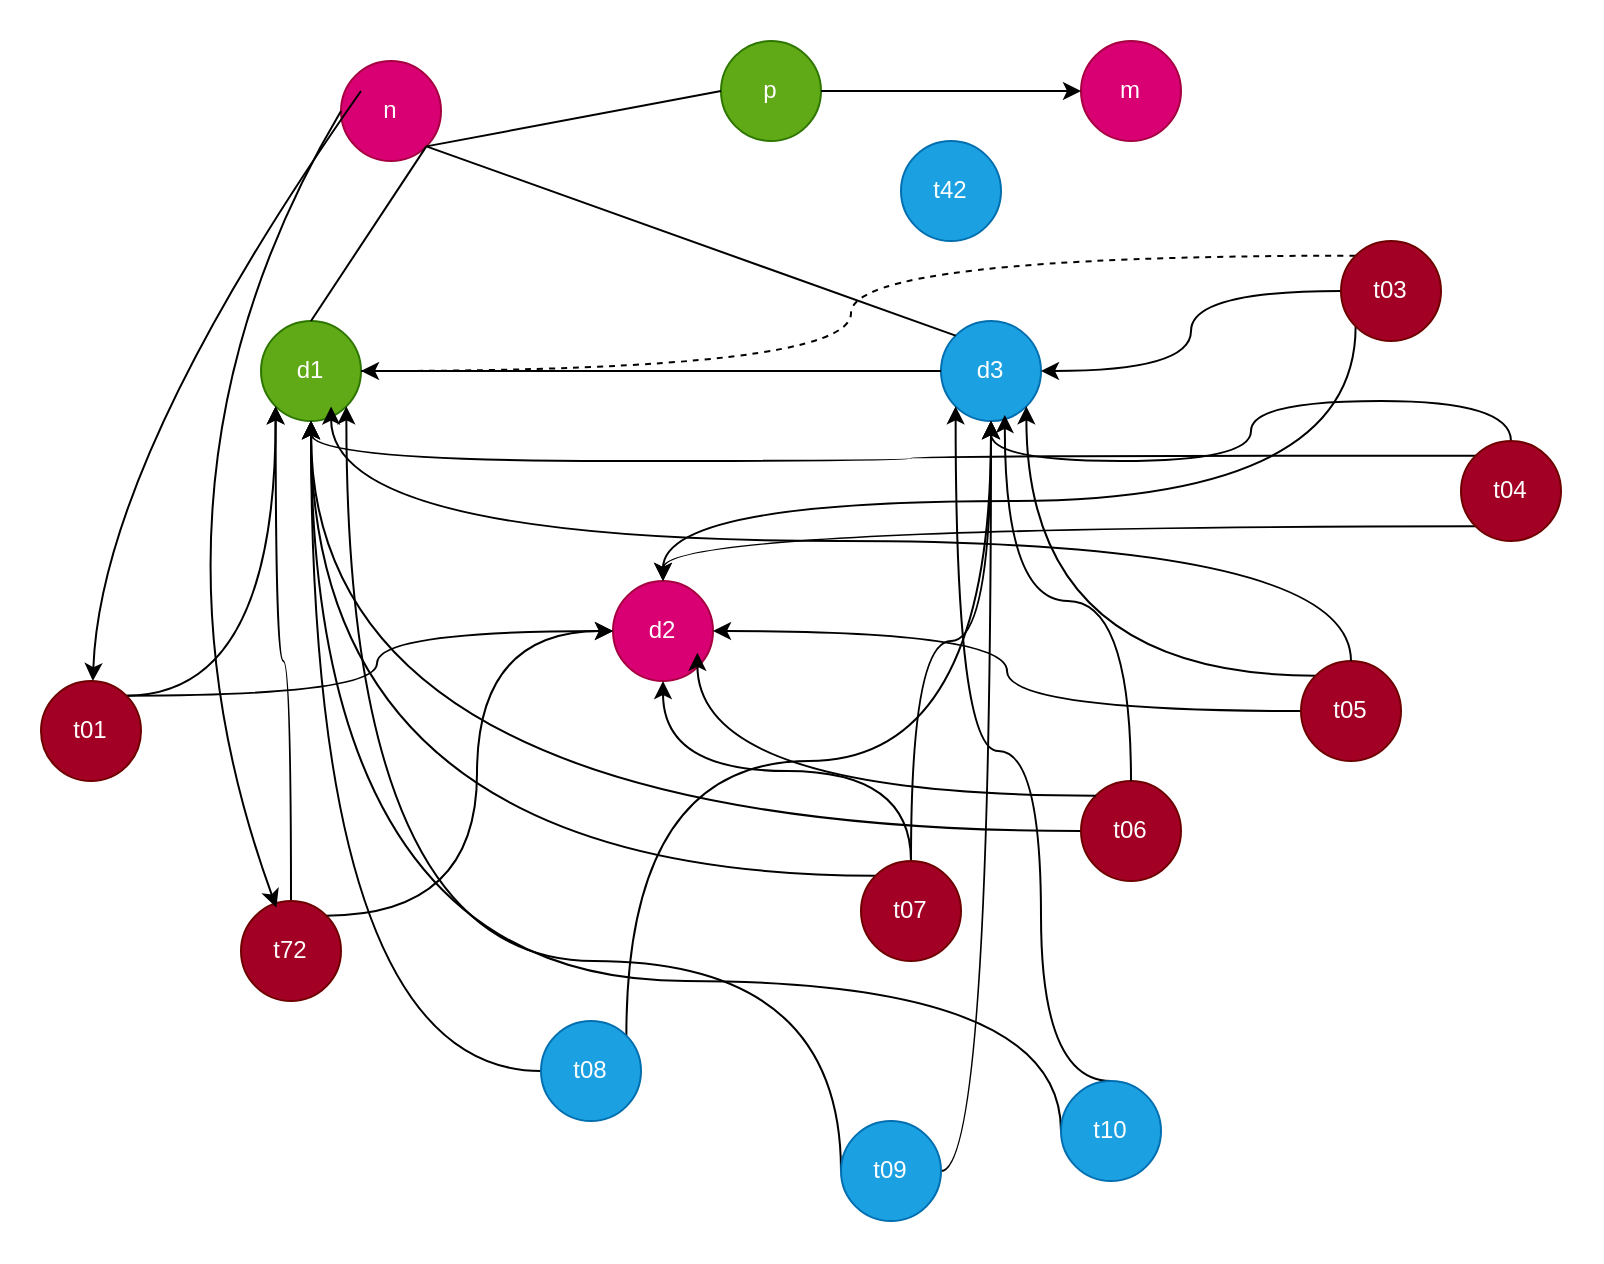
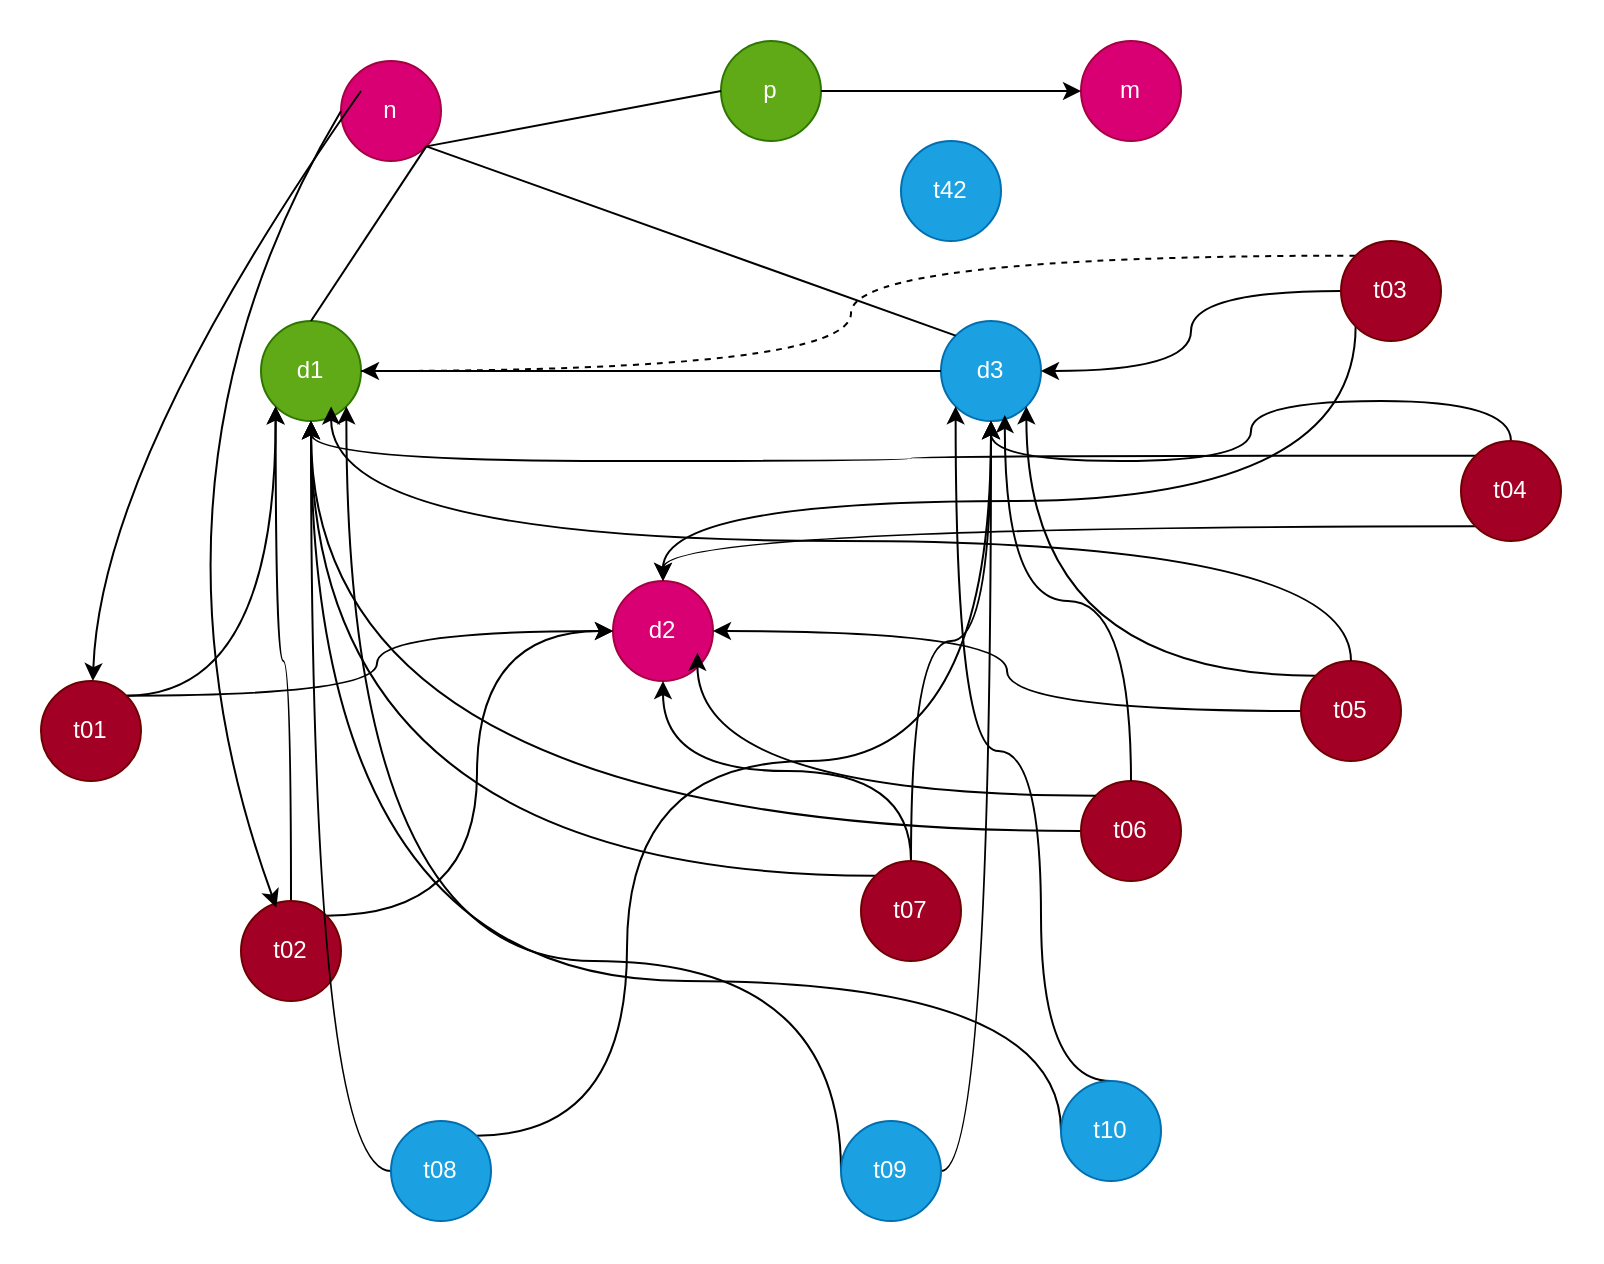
node "t72": label "t72" -> "t02"
node "t08": moved (591, 1071) -> (441, 1171)
